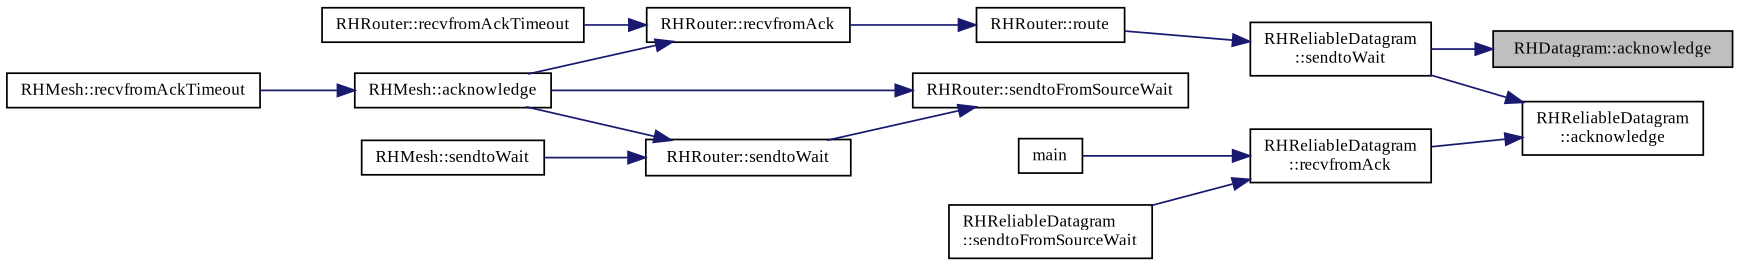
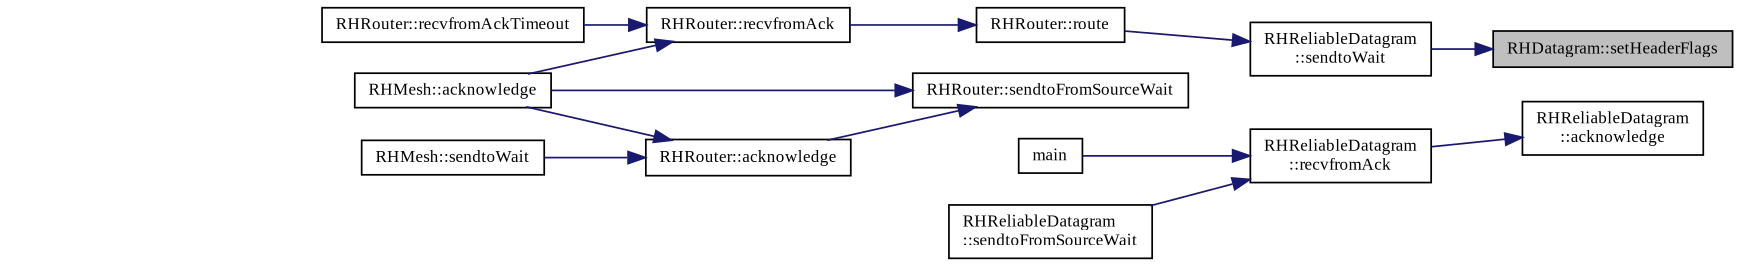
node "RHDatagram::acknowledge": label "RHDatagram::acknowledge" -> "RHDatagram::setHeaderFlags"
edge "RHReliableDatagram ::sendtoWait" -> "RHReliableDatagram ::acknowledge": removed
node "RHMesh::recvfromAckTimeout": removed
node "RHRouter::sendtoWait": label "RHRouter::sendtoWait" -> "RHRouter::acknowledge"
